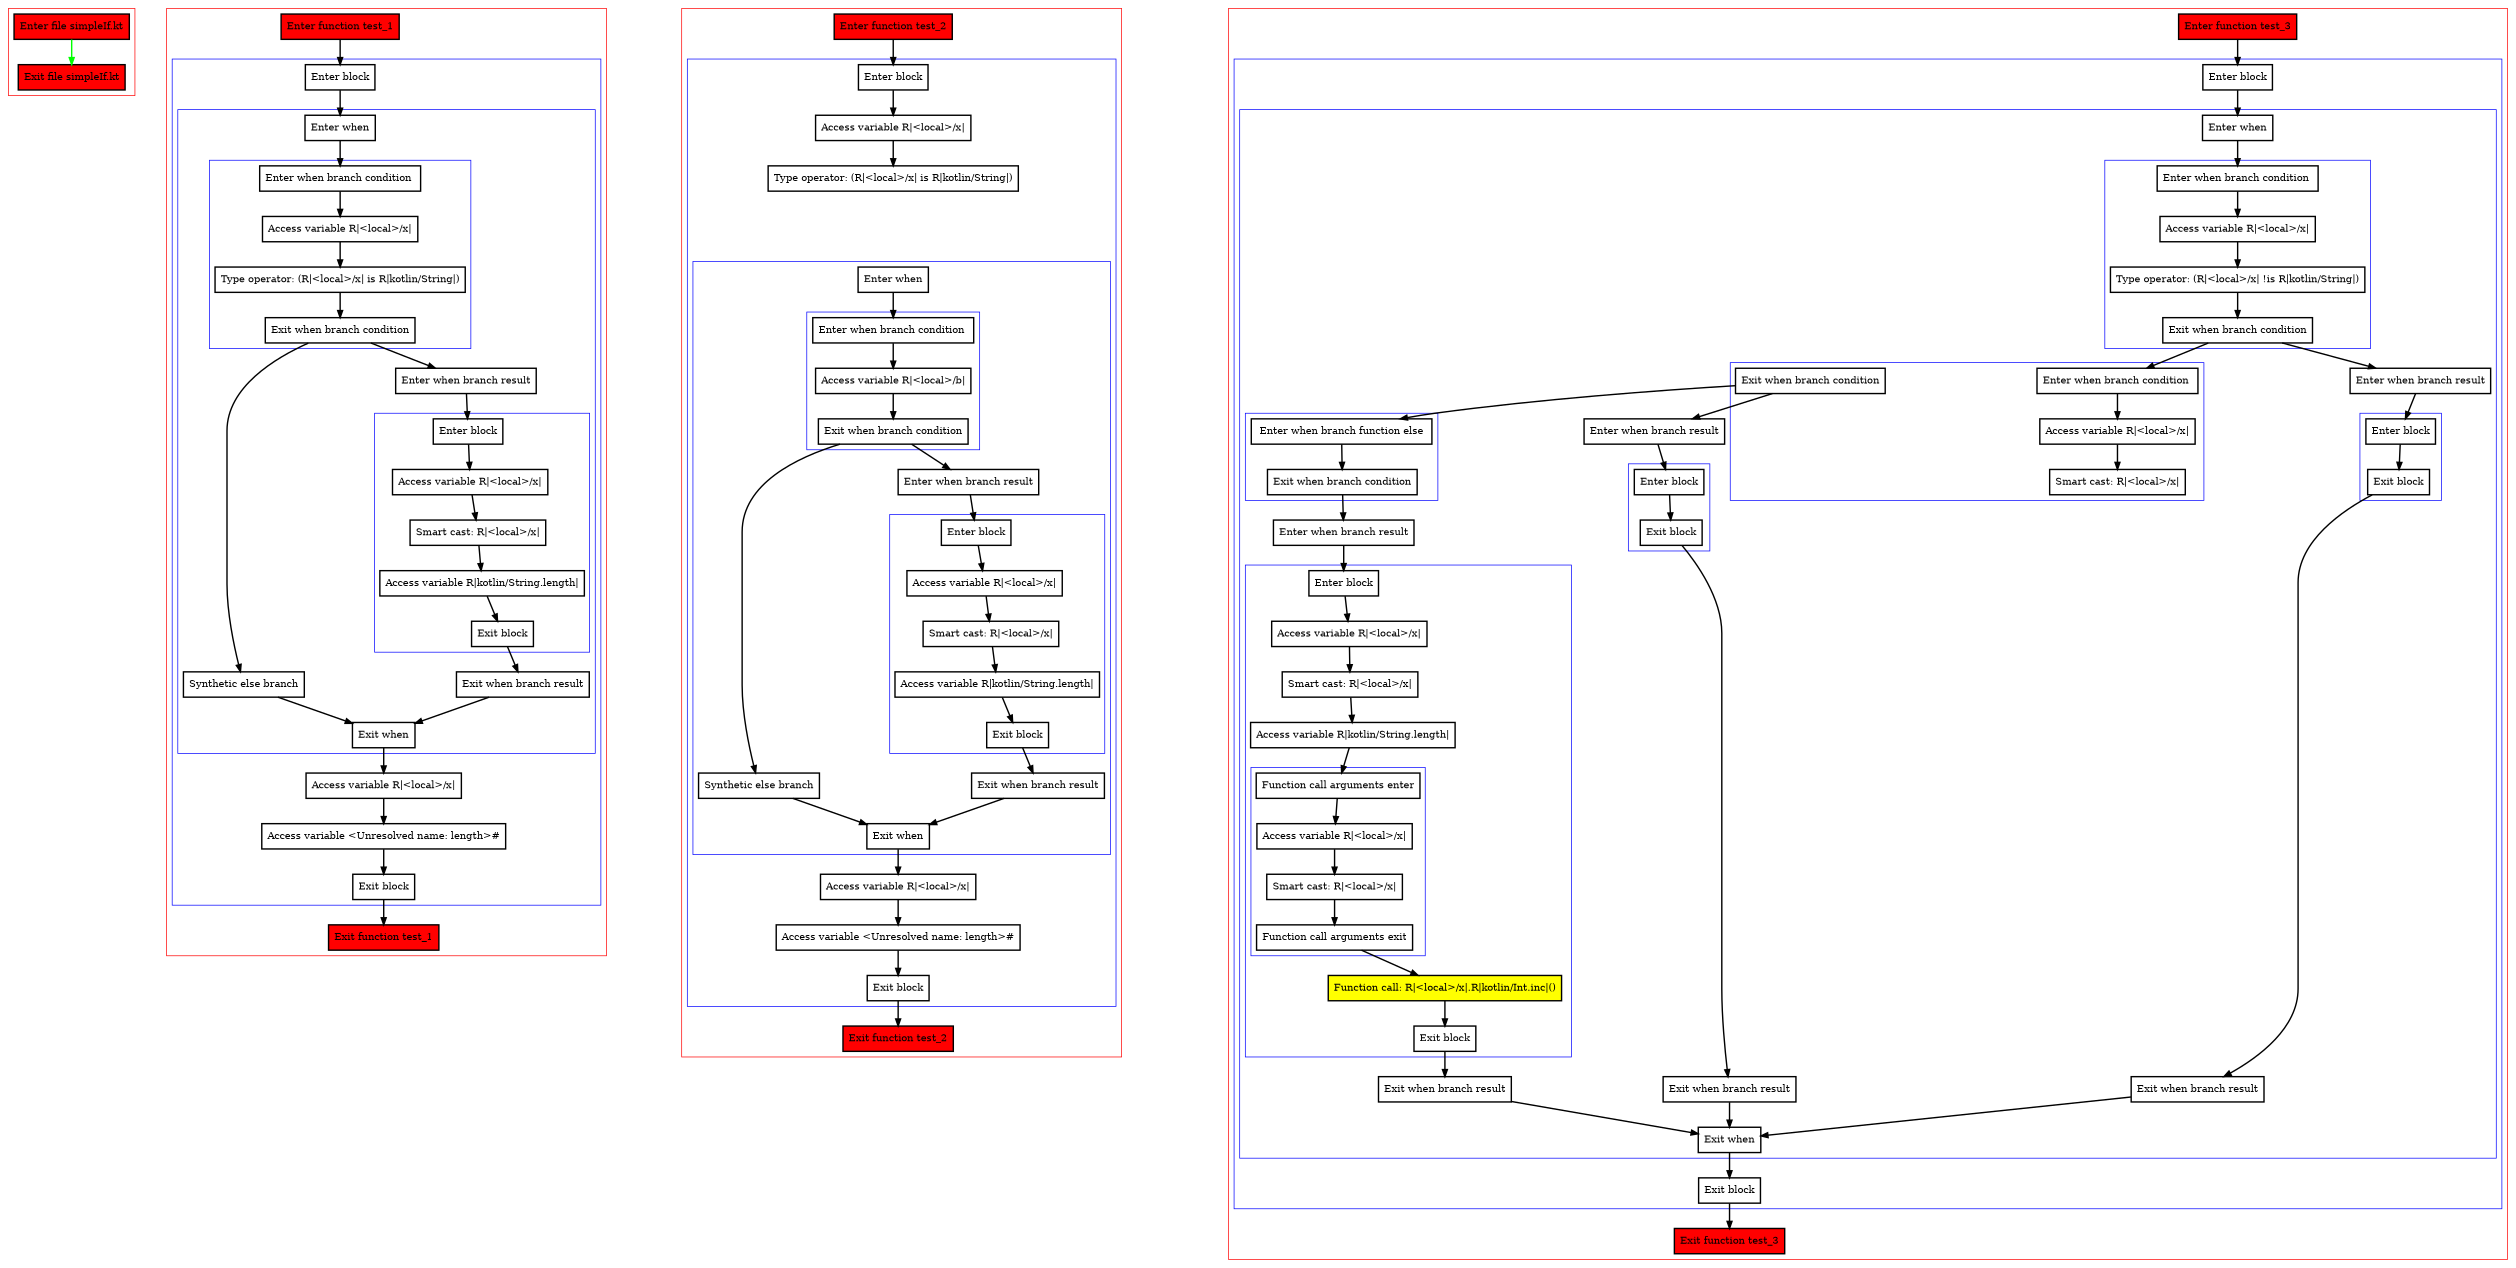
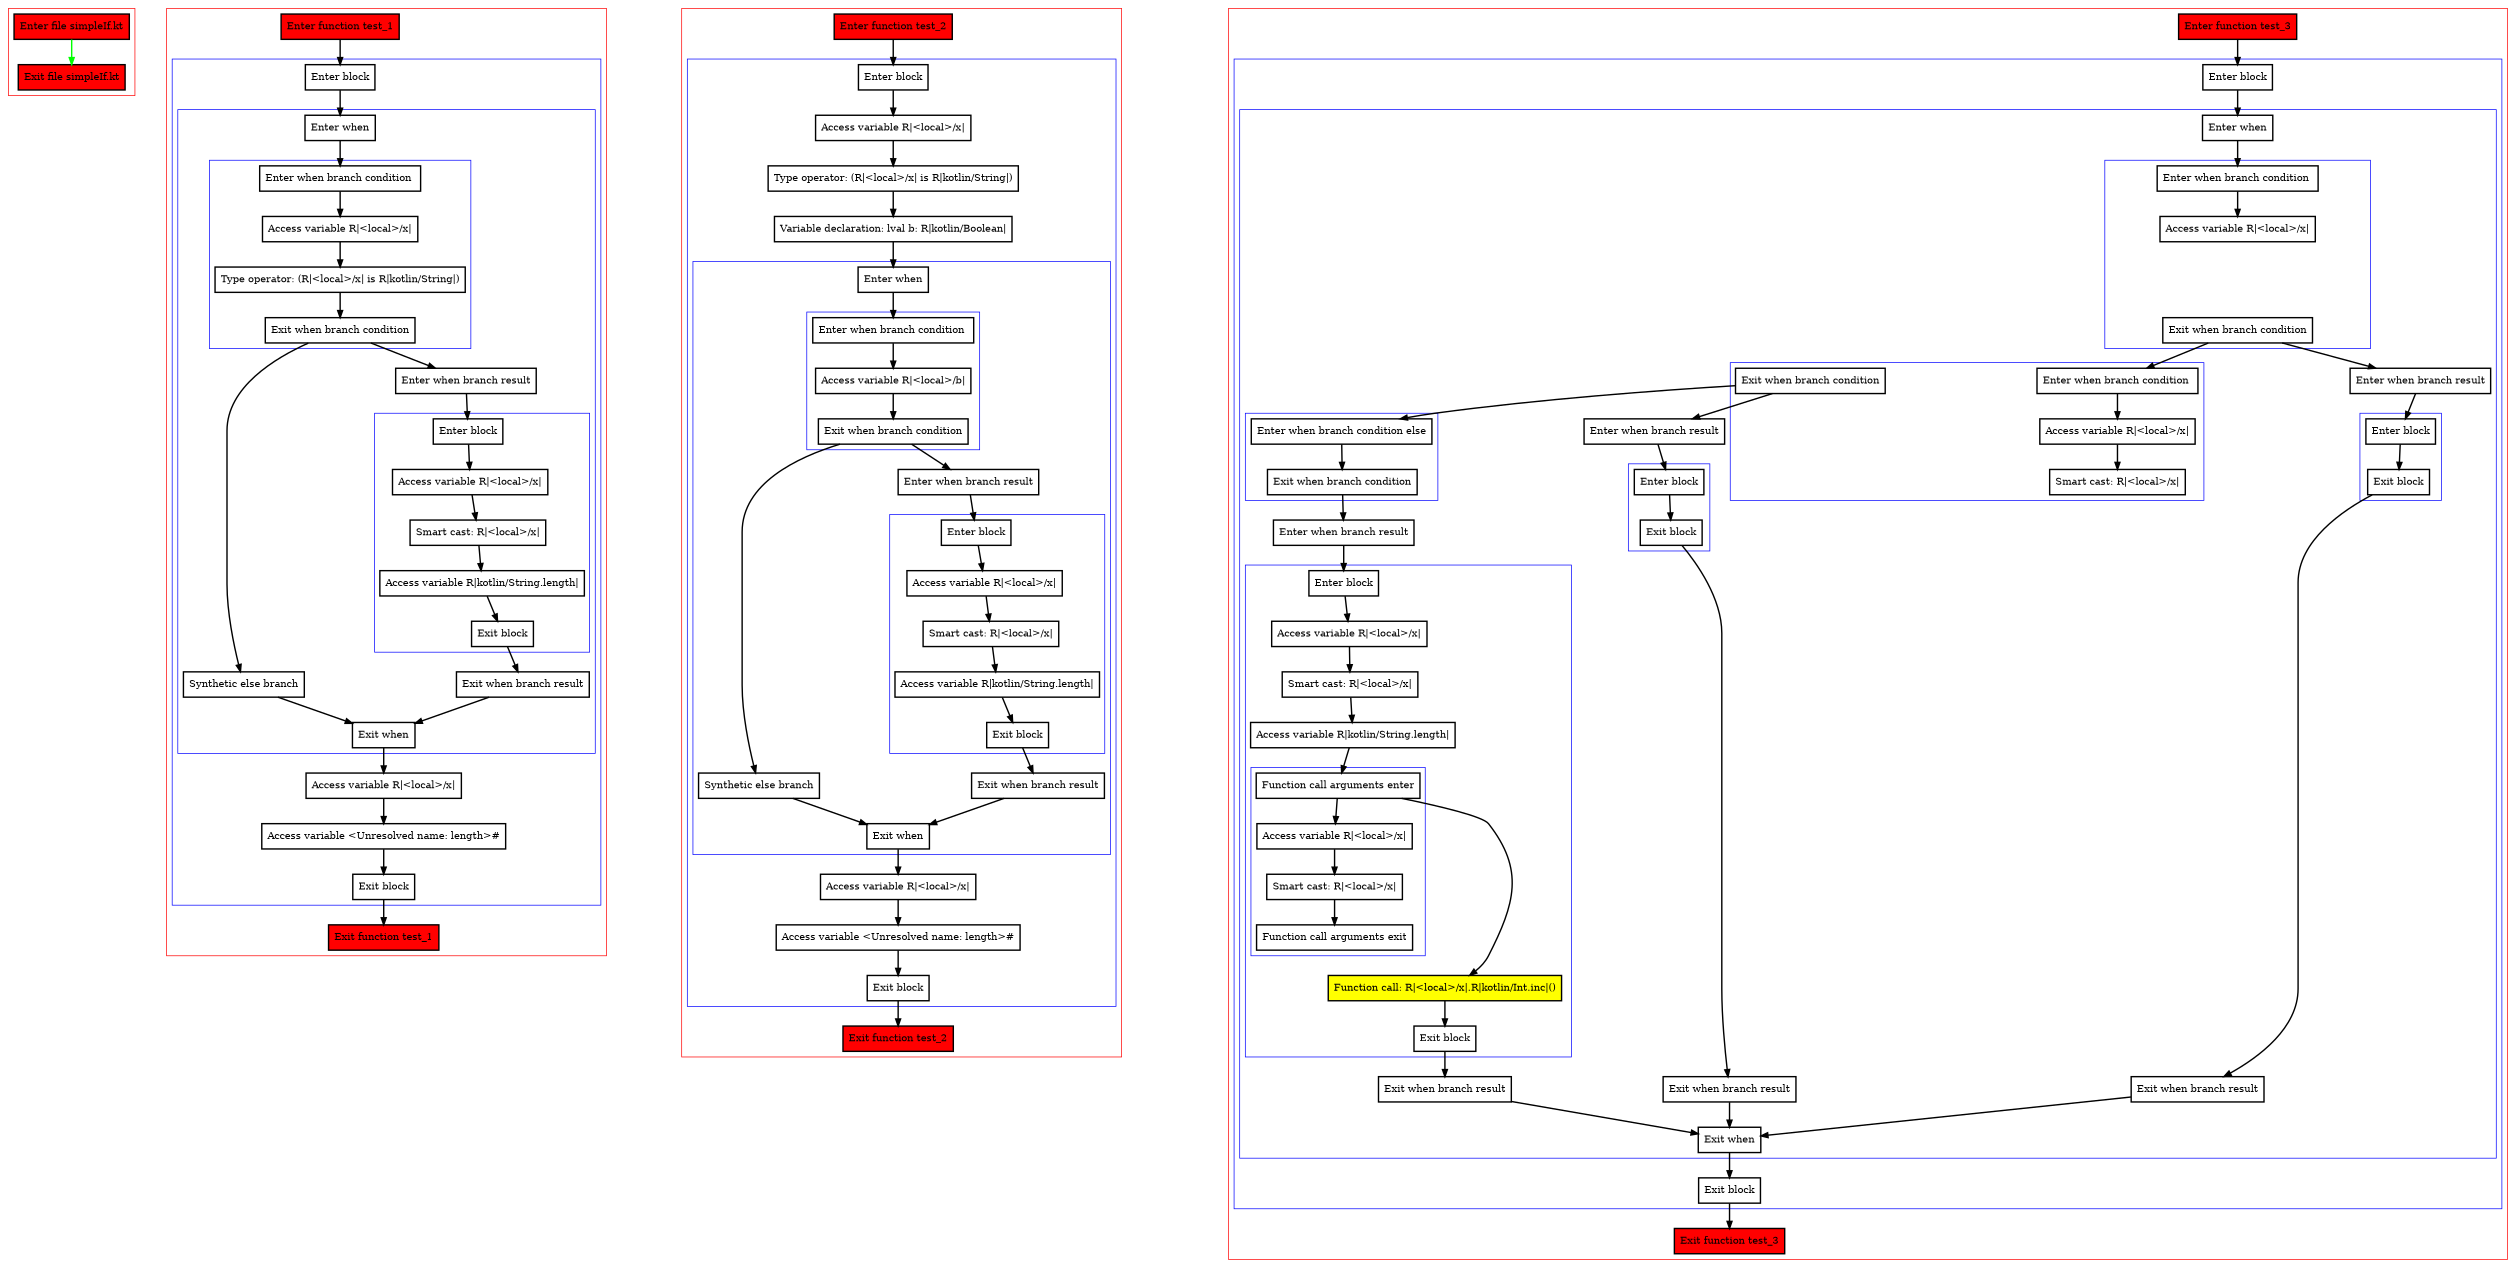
node "Variable declaration: lval b: R|kotlin/Boolean|": added
node "Type operator: (R|<local>/x| !is R|kotlin/String|)": removed
node "Enter when branch function else": label "Enter when branch function else" -> "Enter when branch condition else"
edge "Function call arguments exit" -> "Function call: R|<local>/x|.R|kotlin/Int.inc|()": now "Function call arguments enter" -> "Function call: R|<local>/x|.R|kotlin/Int.inc|()"
